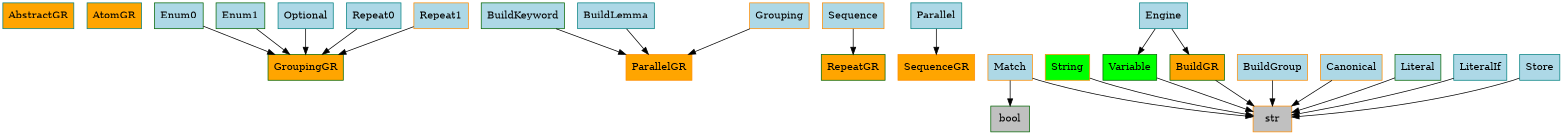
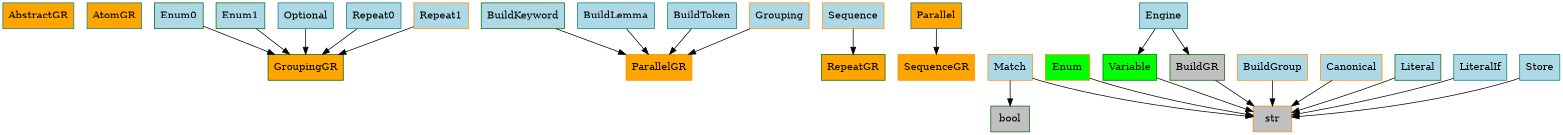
node "BuildToken": added
node "Parallel": fillcolor lightblue -> orange
node "String": label "String" -> "Enum"
node "BuildGR": fillcolor orange -> gray
